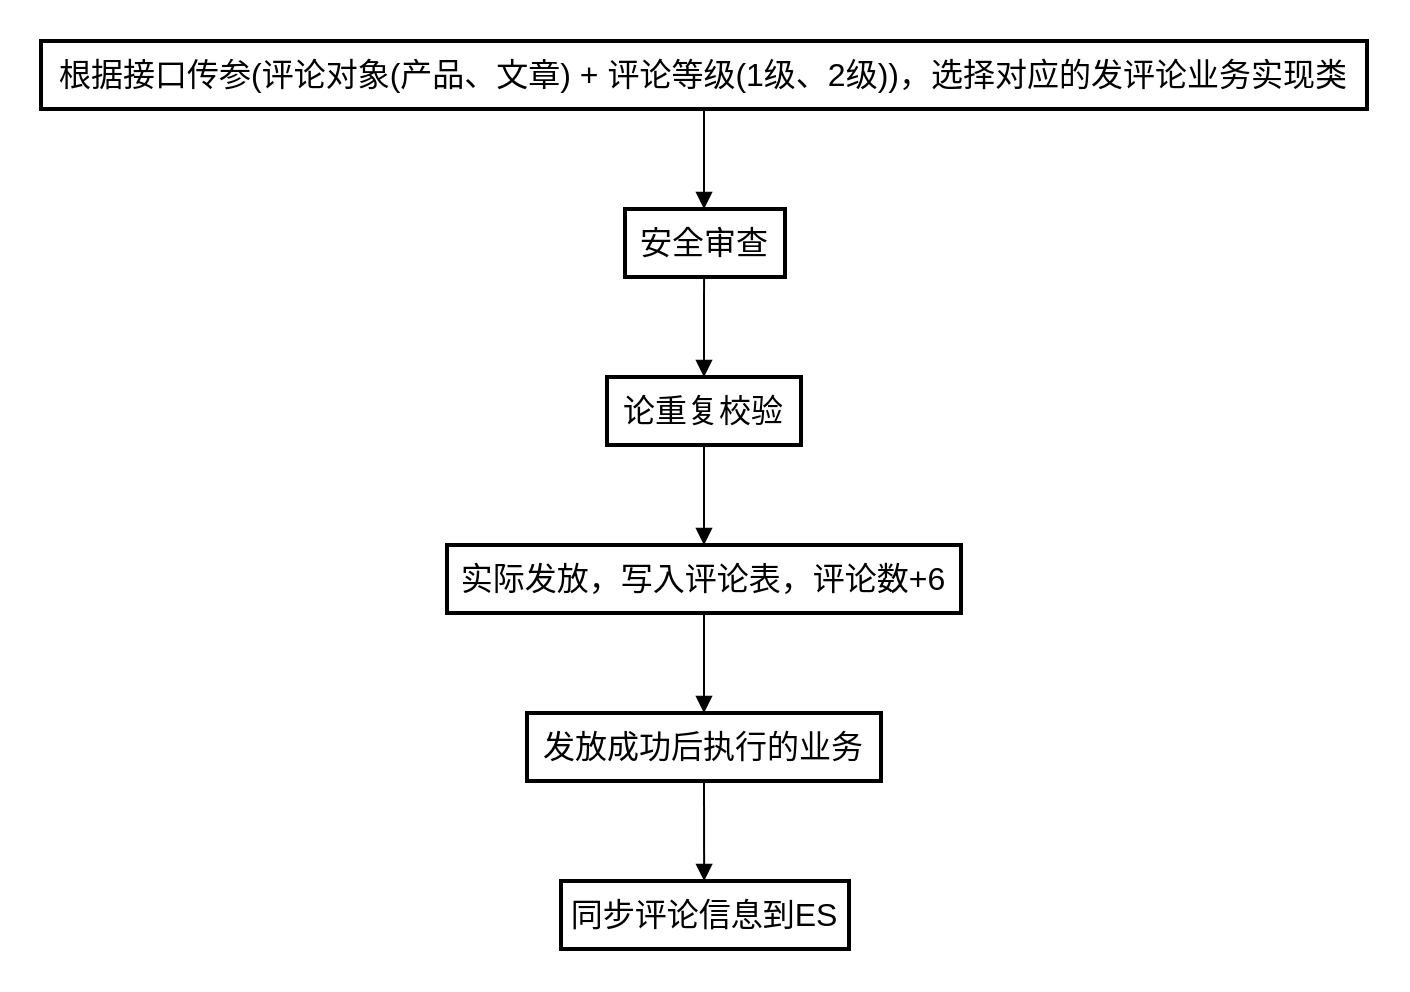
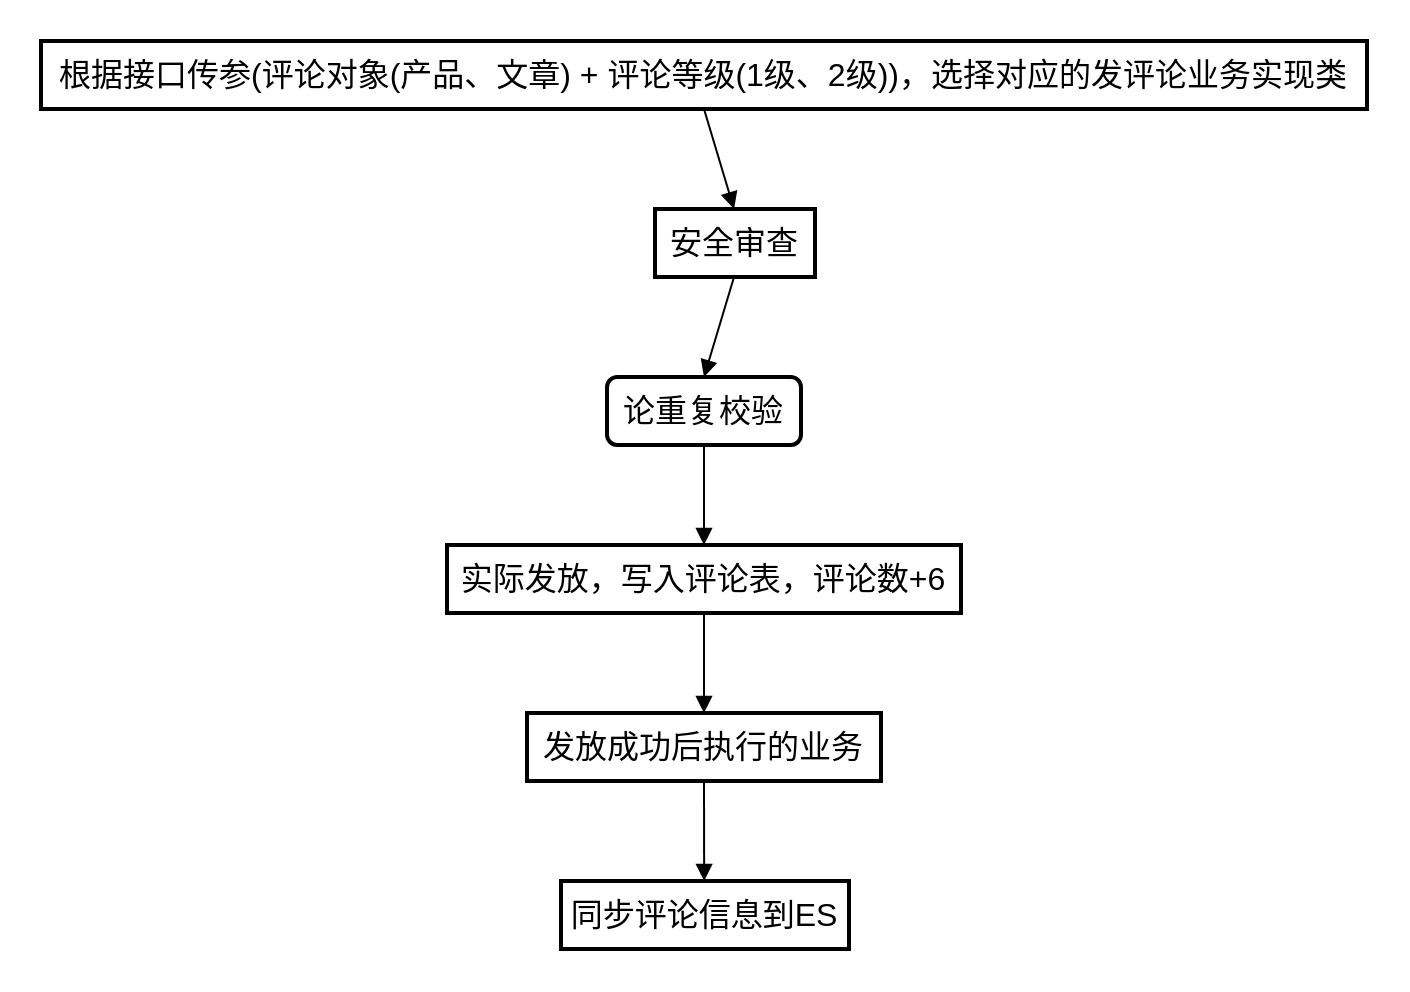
node "安全审查": moved (705, 243) -> (735, 243)
node "论重复校验": shape rectangle -> rounded rectangle
